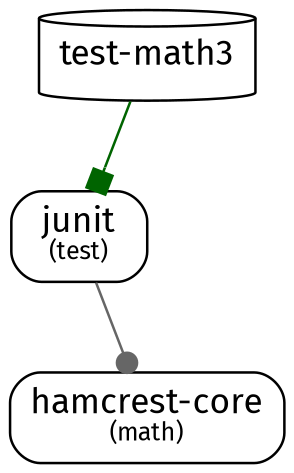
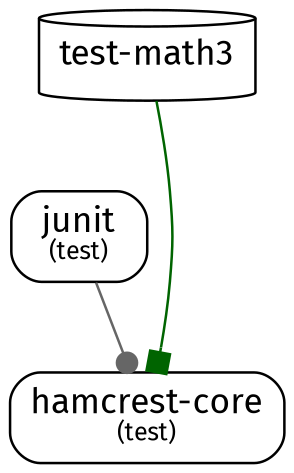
edge "test-math3" -> "junit": now "test-math3" -> "hamcrest-core"
node "hamcrest-core": text "(math)" -> "(test)"
